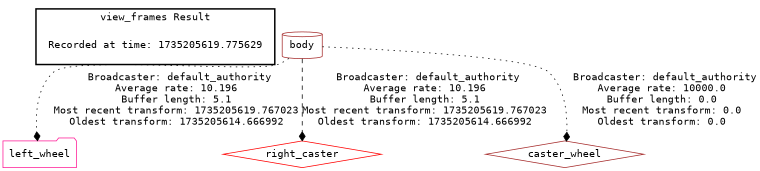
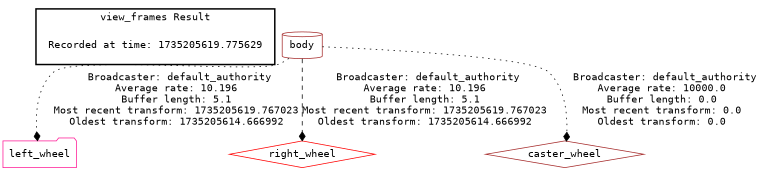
node "right_caster": label "right_caster" -> "right_wheel"
